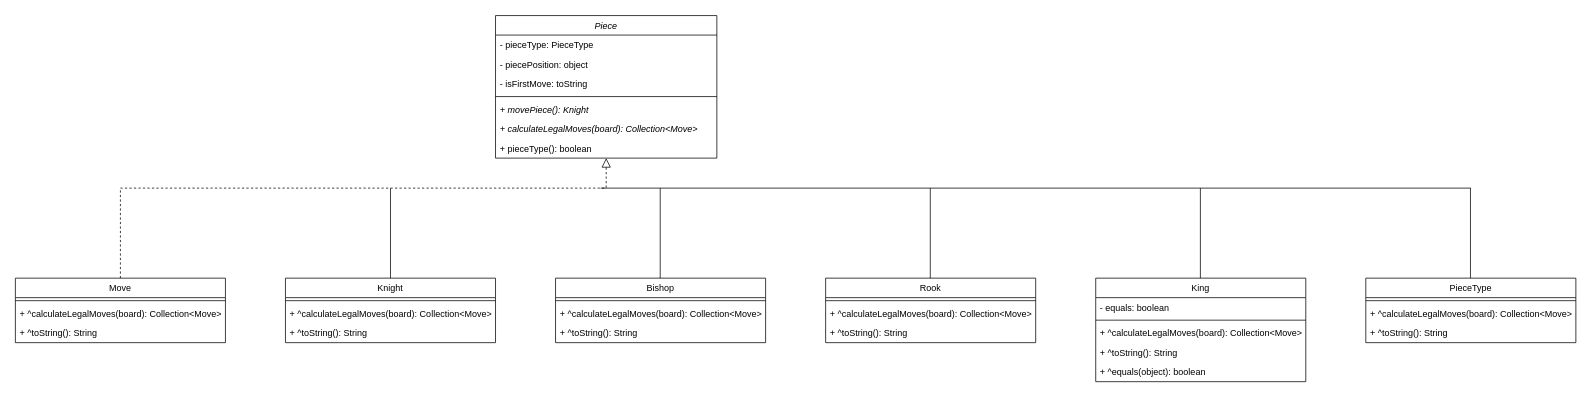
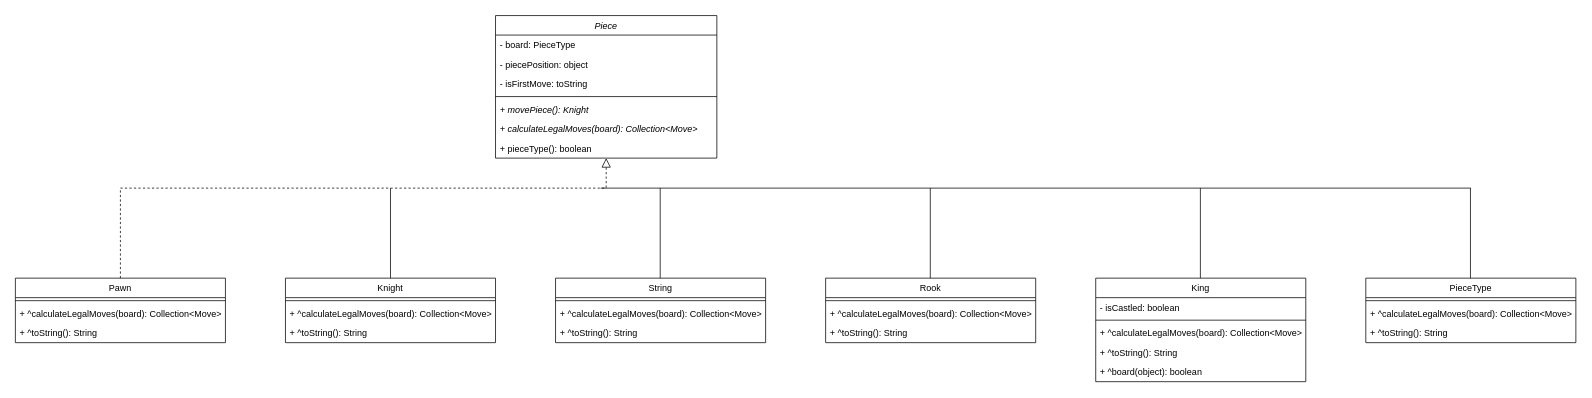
node "- pieceType: PieceType": label "- pieceType: PieceType" -> "- board: PieceType"
node "Move": label "Move" -> "Pawn"
node "Bishop": label "Bishop" -> "String"
node "- equals: boolean": label "- equals: boolean" -> "- isCastled: boolean"
node "+ ^equals(object): boolean": label "+ ^equals(object): boolean" -> "+ ^board(object): boolean"
